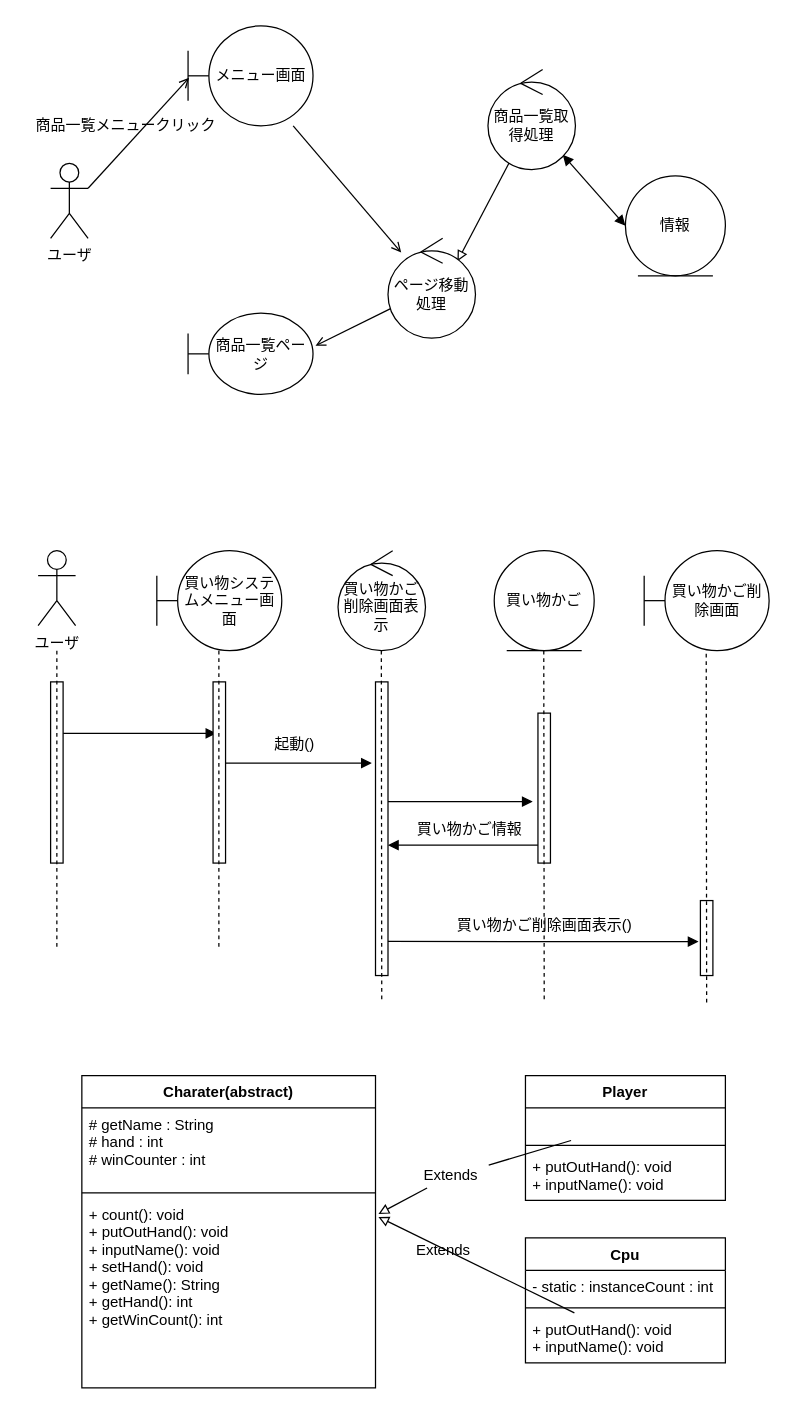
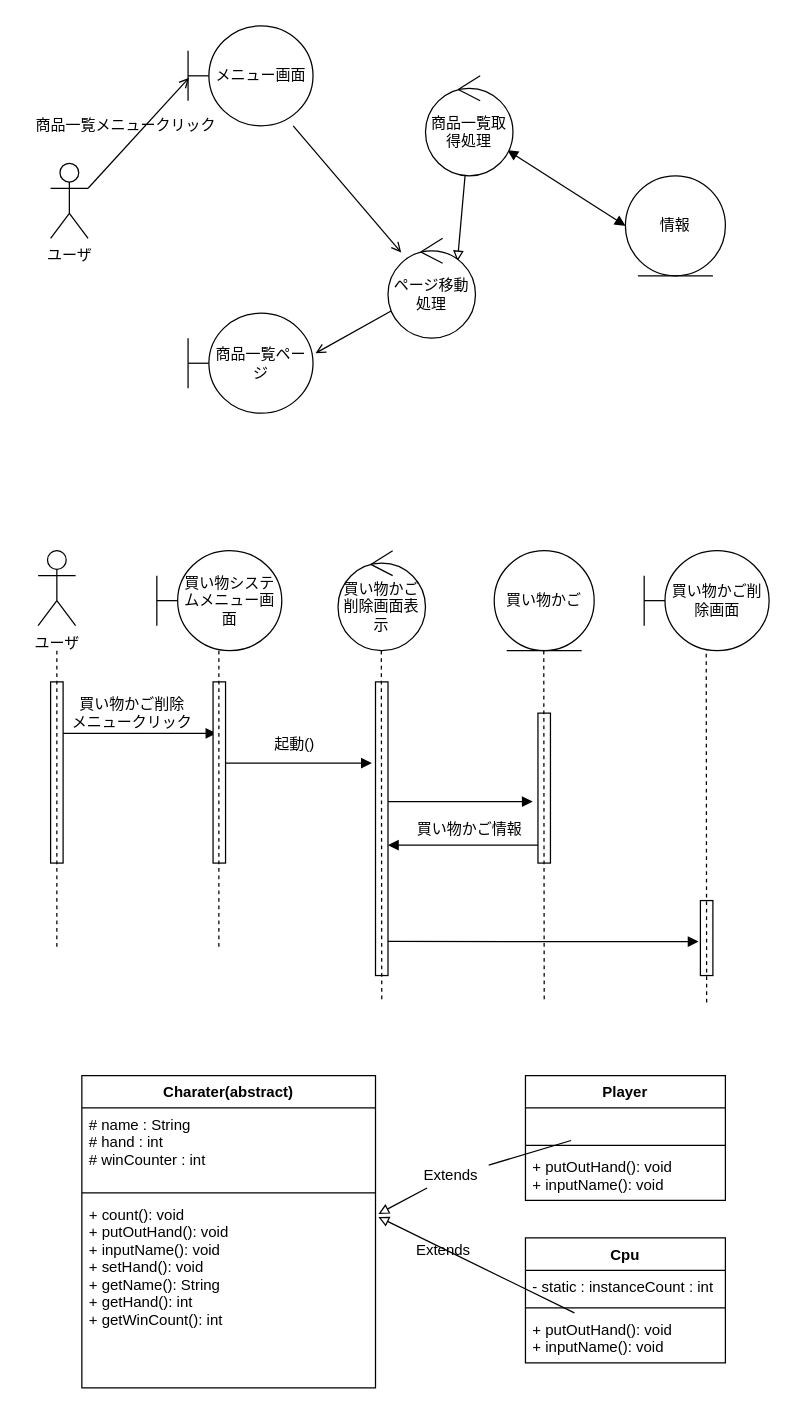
node "商品一覧取得処理": moved (532, 119) -> (469, 126)
node "商品一覧ページ": size 125x81 -> 125x100
node "買い物かご削除 メニュークリック": added
node "買い物かご削除画面表示()": removed
node "# getName : String # hand : int # winCounter : int": label "# getName : String # hand : int # winCounter : int" -> "# name : String # hand : int # winCounter : int"
